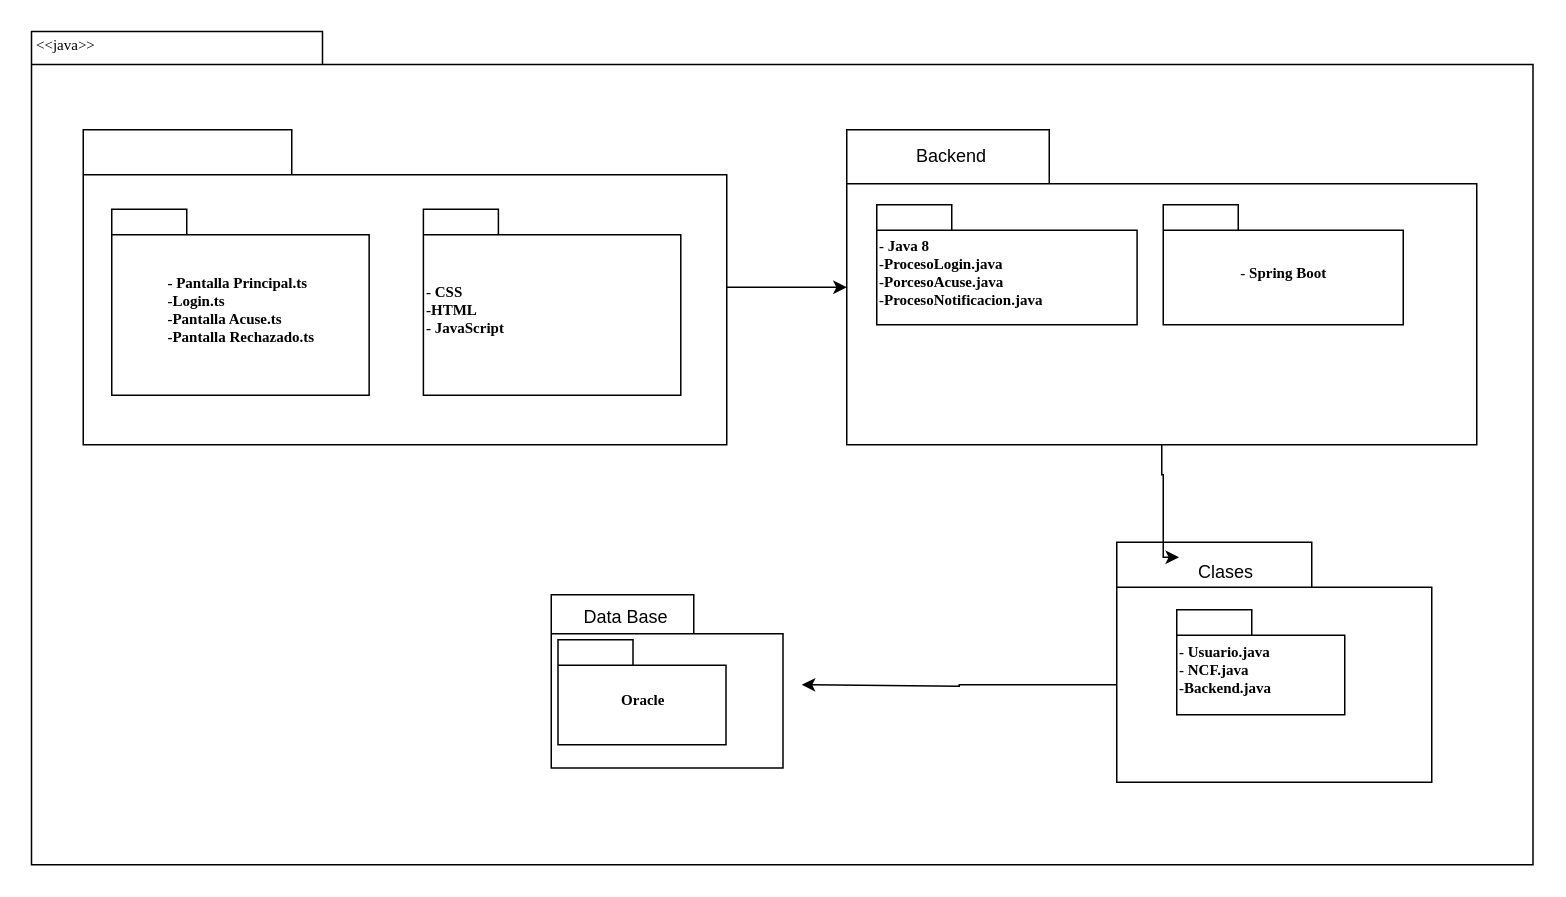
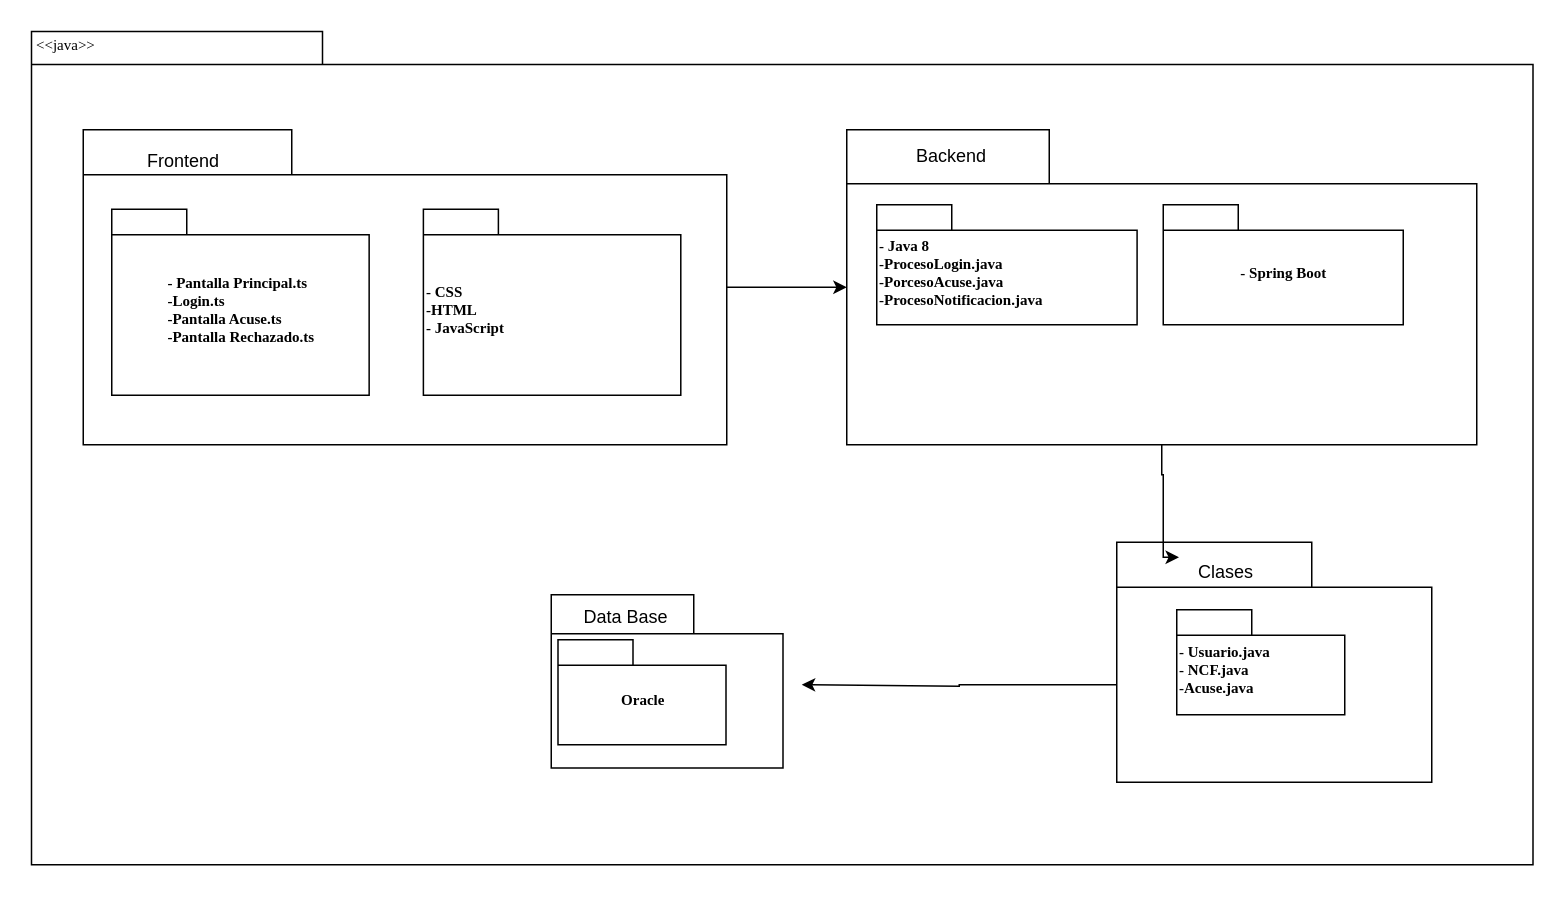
node "Frontend": added
node "- Usuario.java - NCF.java -Backend.java": label "- Usuario.java - NCF.java -Backend.java" -> "- Usuario.java - NCF.java -Acuse.java"
